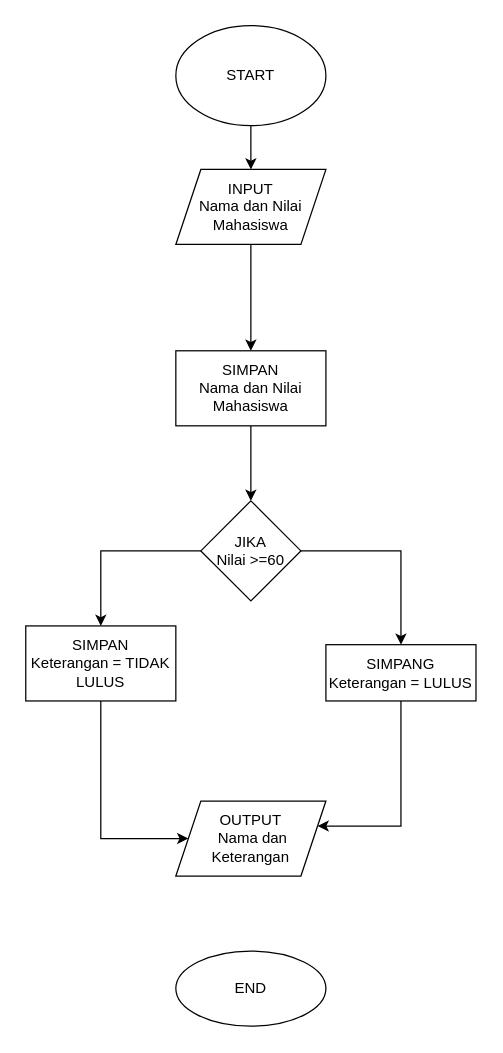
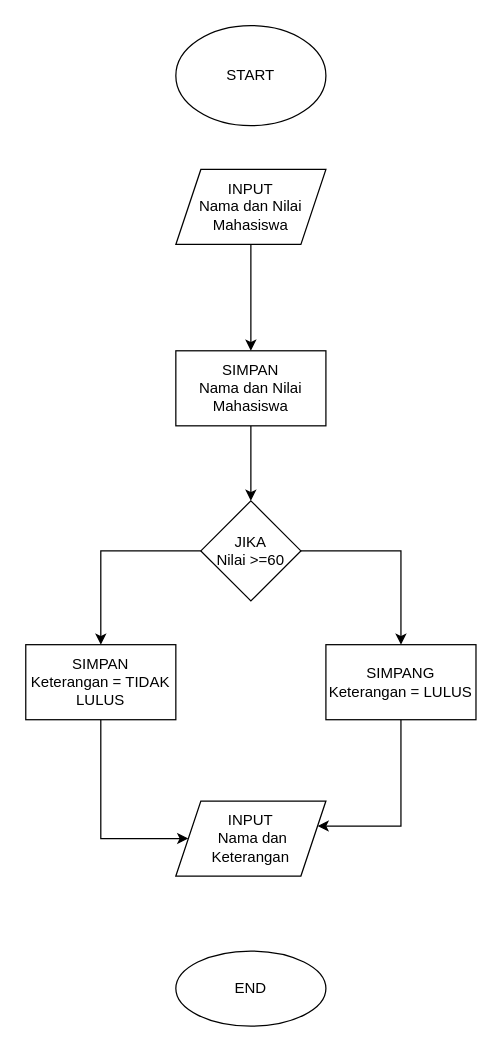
edge "START" -> "INPUT Nama dan Nilai Mahasiswa": removed
node "SIMPAN Keterangan = TIDAK LULUS": moved (101, 663) -> (101, 682)
node "SIMPANG Keterangan = LULUS": size 150x56 -> 150x75
node "OUTPUT Nama dan Keterangan": label "OUTPUT Nama dan Keterangan" -> "INPUT Nama dan Keterangan"
